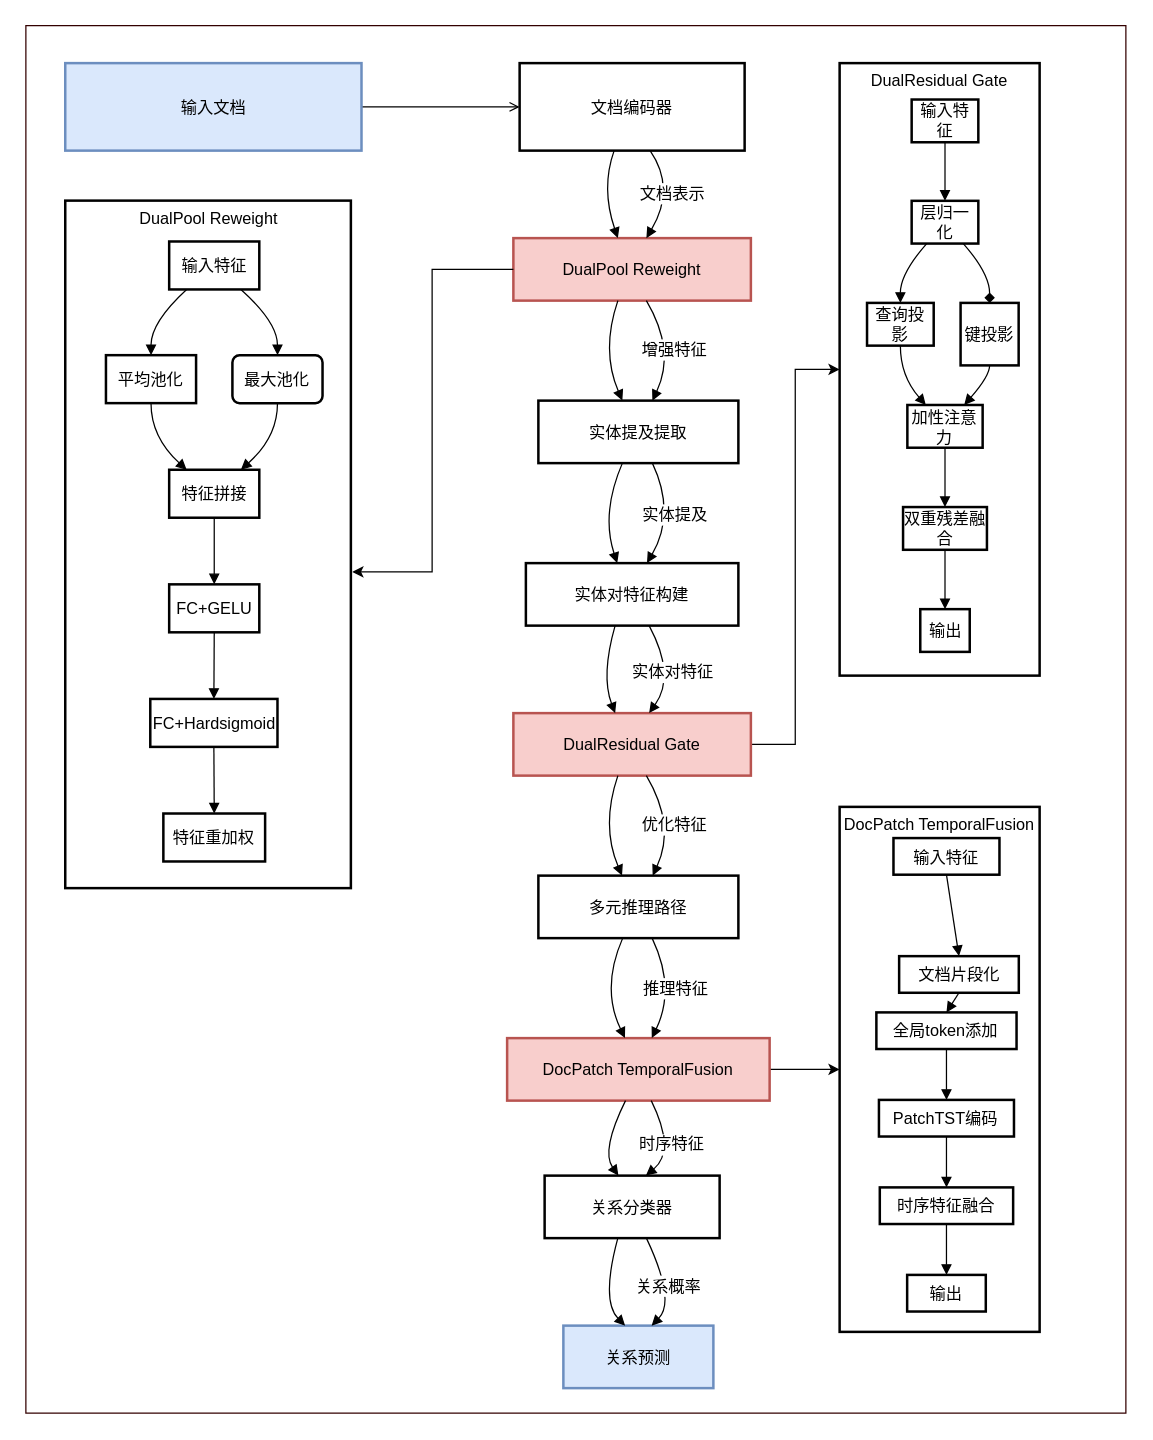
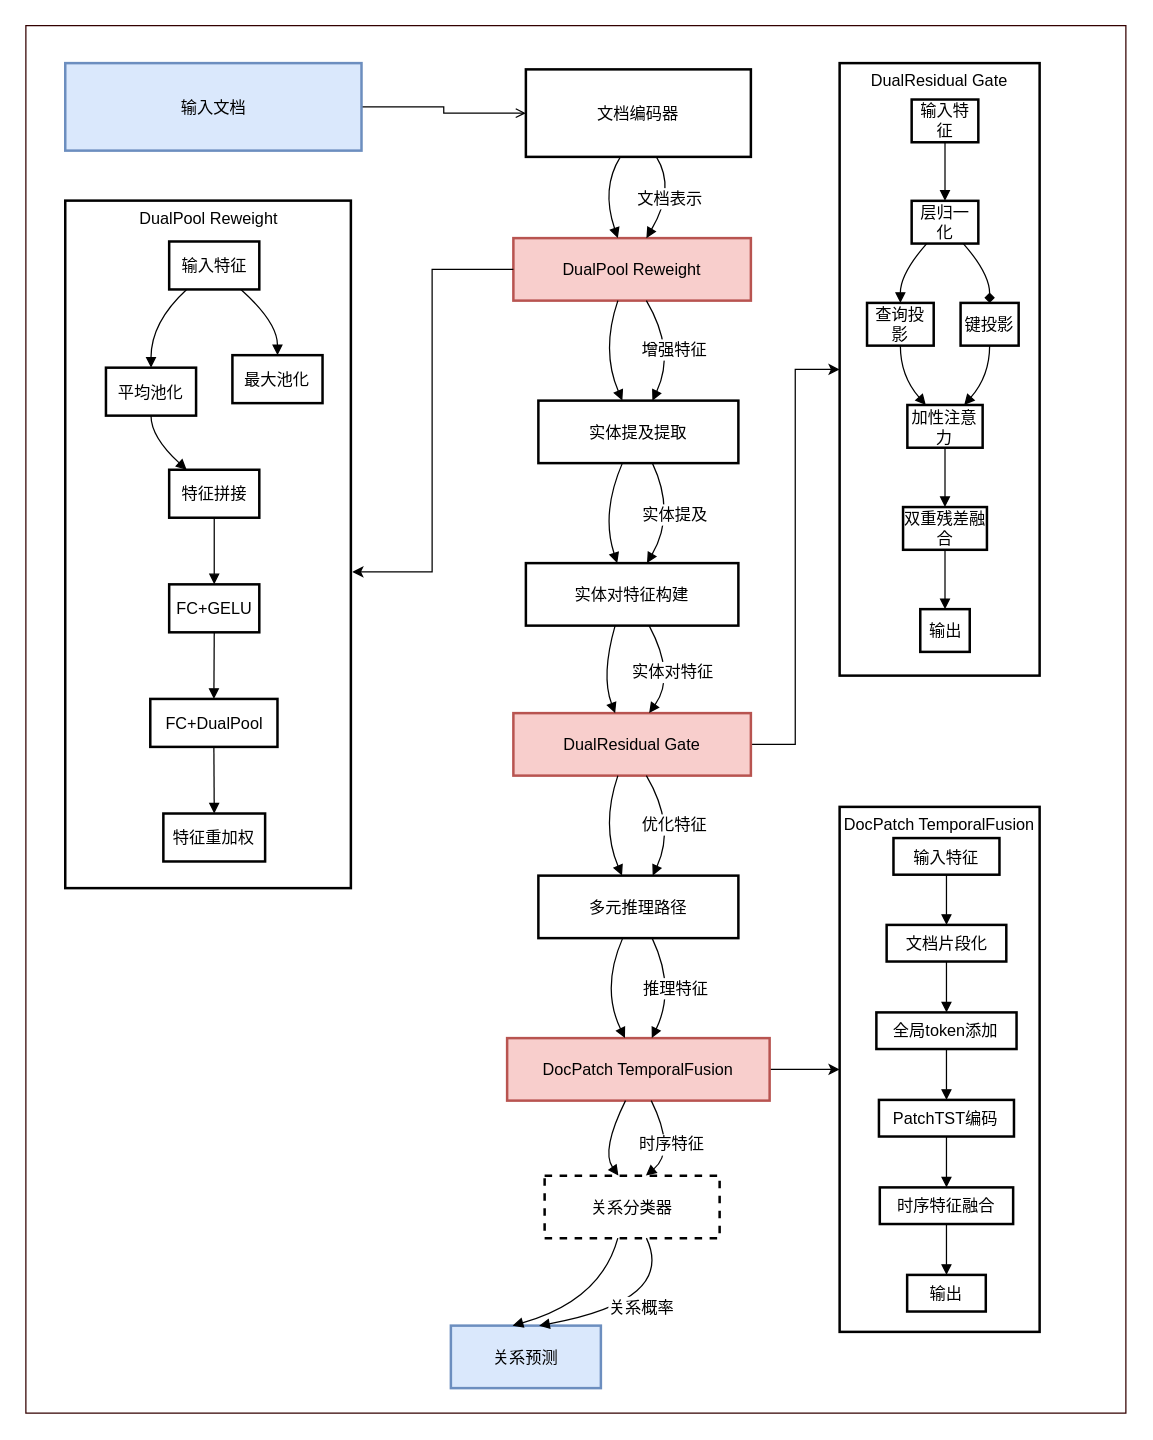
node "文档编码器": moved (632, 107) -> (638, 113)
node "键投影": size 58x63 -> 58x43
node "平均池化": moved (151, 379) -> (151, 392)
node "最大池化": shape rounded rectangle -> rectangle
edge "最大池化" -> "特征拼接": removed
node "FC+Hardsigmoid": label "FC+Hardsigmoid" -> "FC+DualPool"
node "文档片段化": moved (959, 974) -> (946, 943)
node "关系分类器": style solid -> dashed
node "关系预测": moved (638, 1357) -> (526, 1357)
